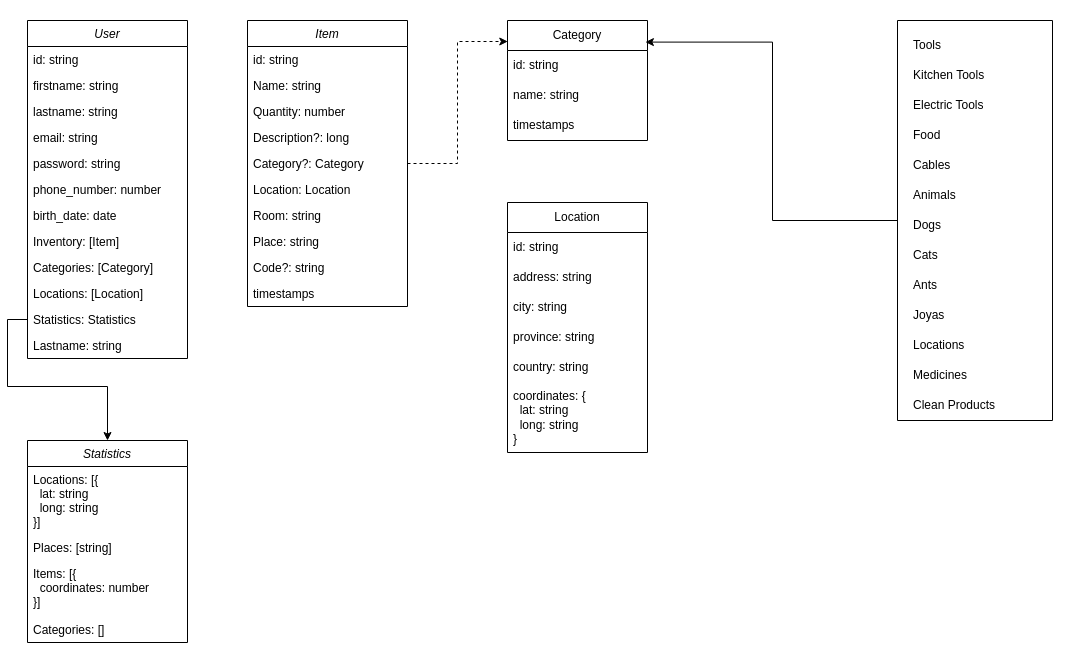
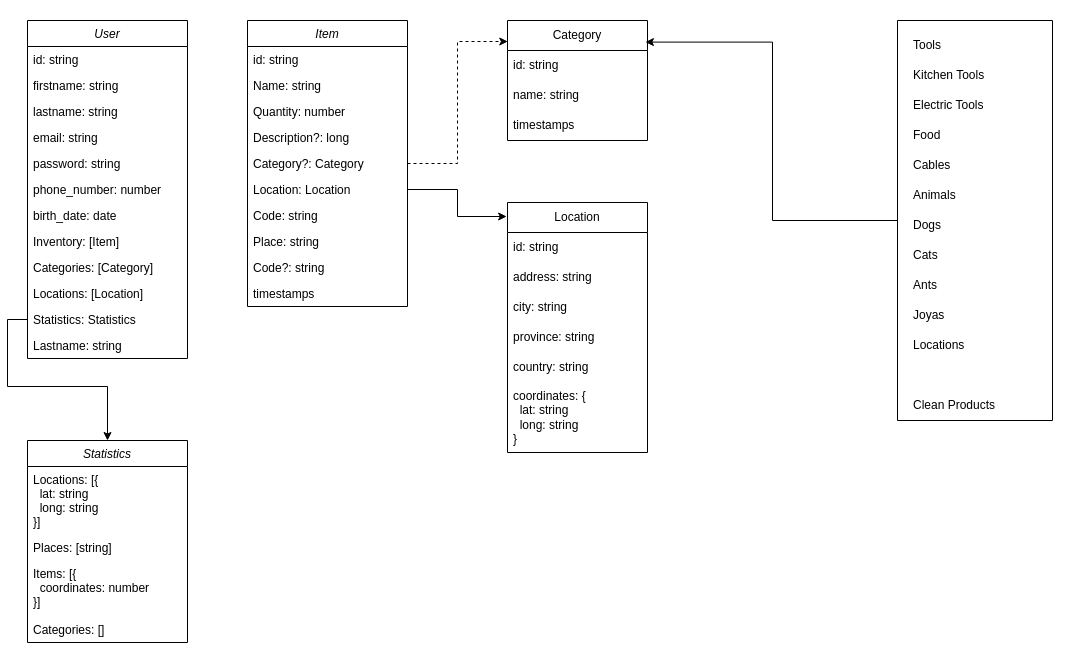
edge "Location: Location" -> "Location": added
node "Room: string": label "Room: string" -> "Code: string"
node "Medicines": removed
